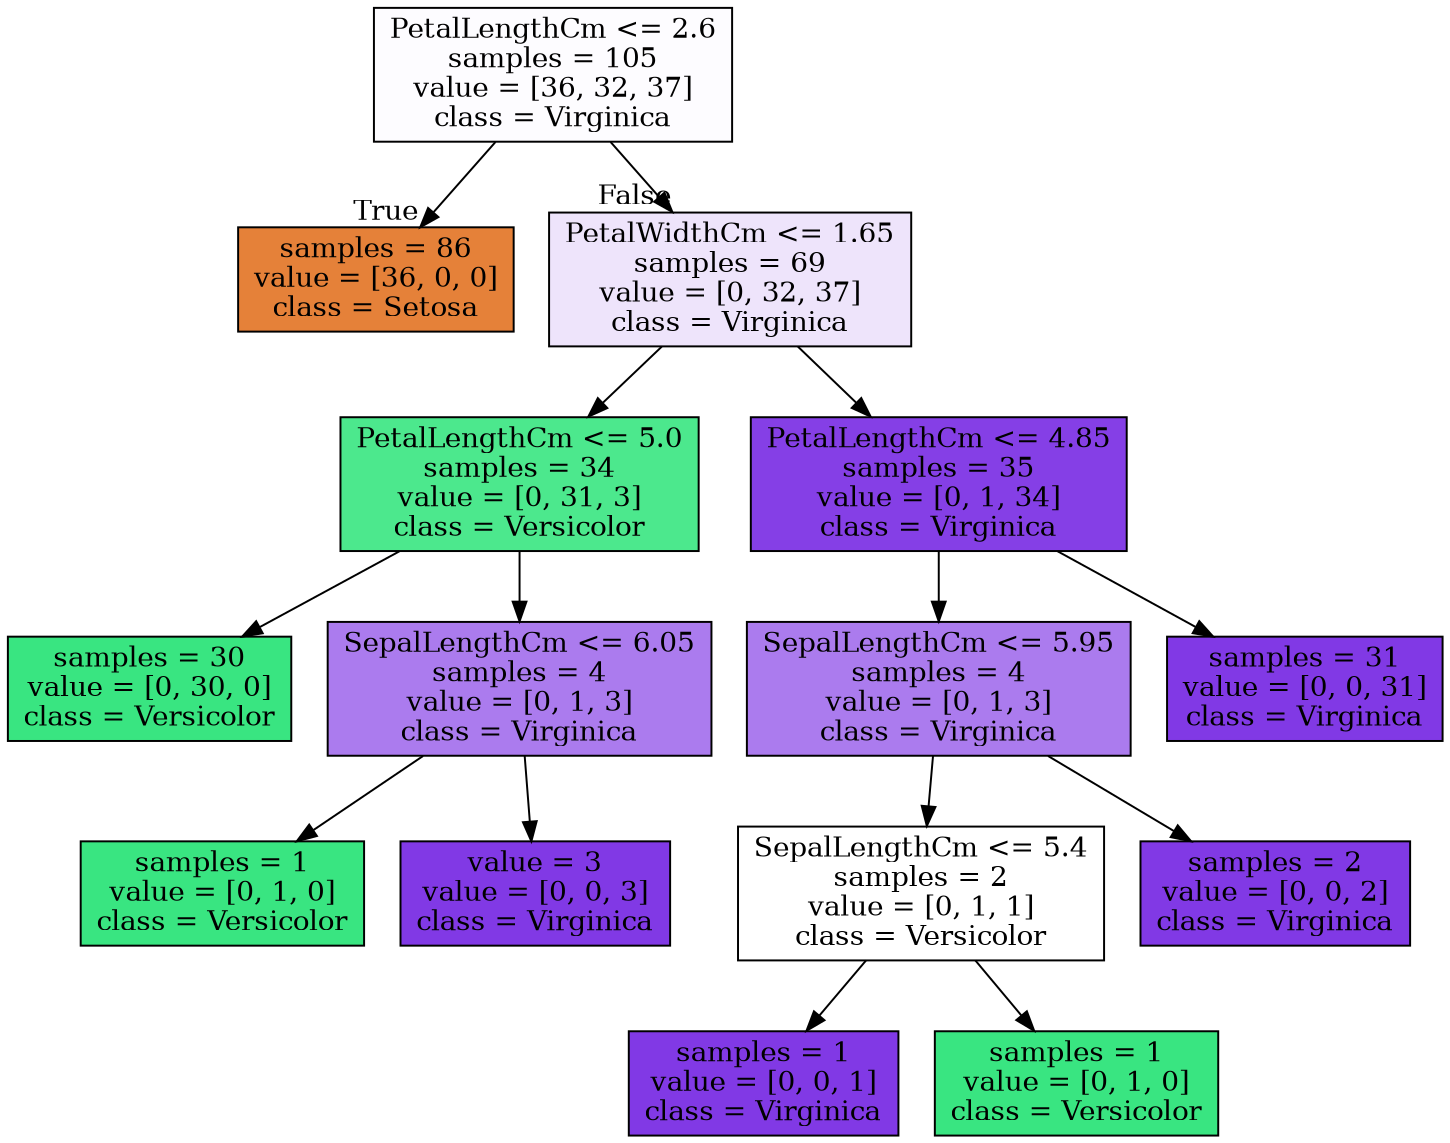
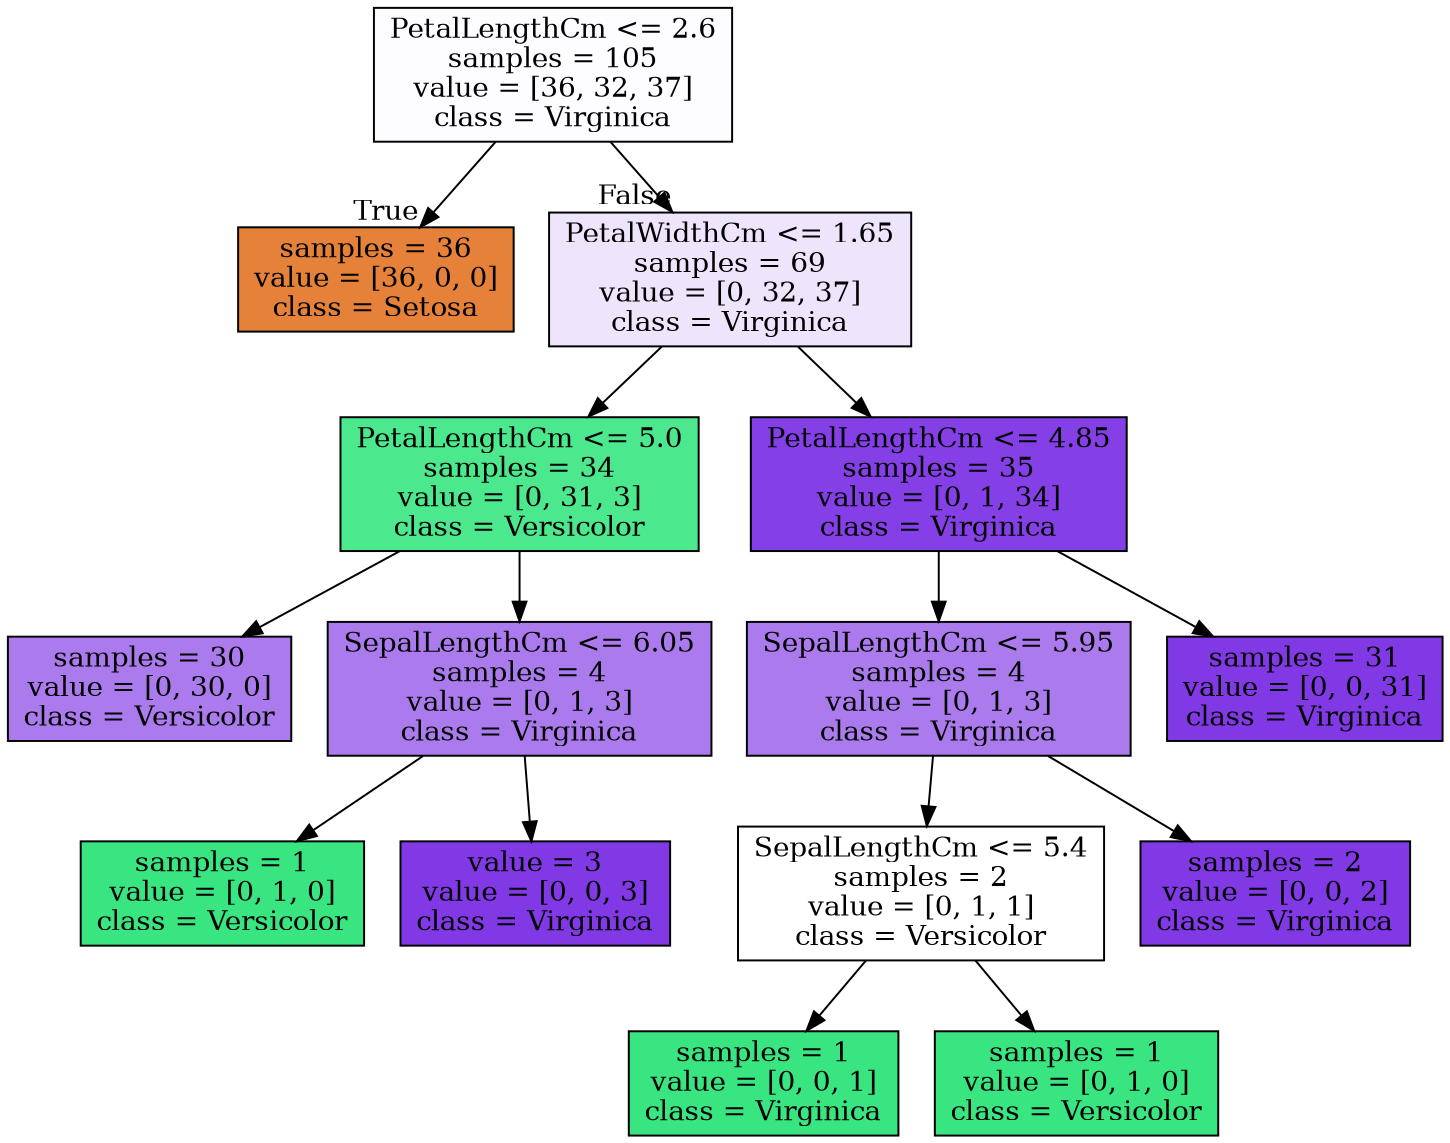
node "samples = 86 value = [36, 0, 0] class = Setosa": label "samples = 86 value = [36, 0, 0] class = Setosa" -> "samples = 36 value = [36, 0, 0] class = Setosa"
node "samples = 30 value = [0, 30, 0] class = Versicolor": fillcolor #39e581 -> #ab7bee
node "samples = 1 value = [0, 0, 1] class = Virginica": fillcolor #8139e5 -> #39e581
